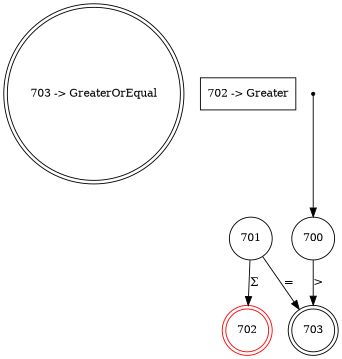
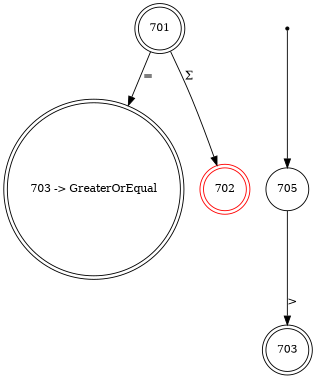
node "702 -> Greater": removed
node "701": shape circle -> doublecircle
node "700": label "700" -> "705"
edge "701" -> "703": now "701" -> "703 -> GreaterOrEqual"
